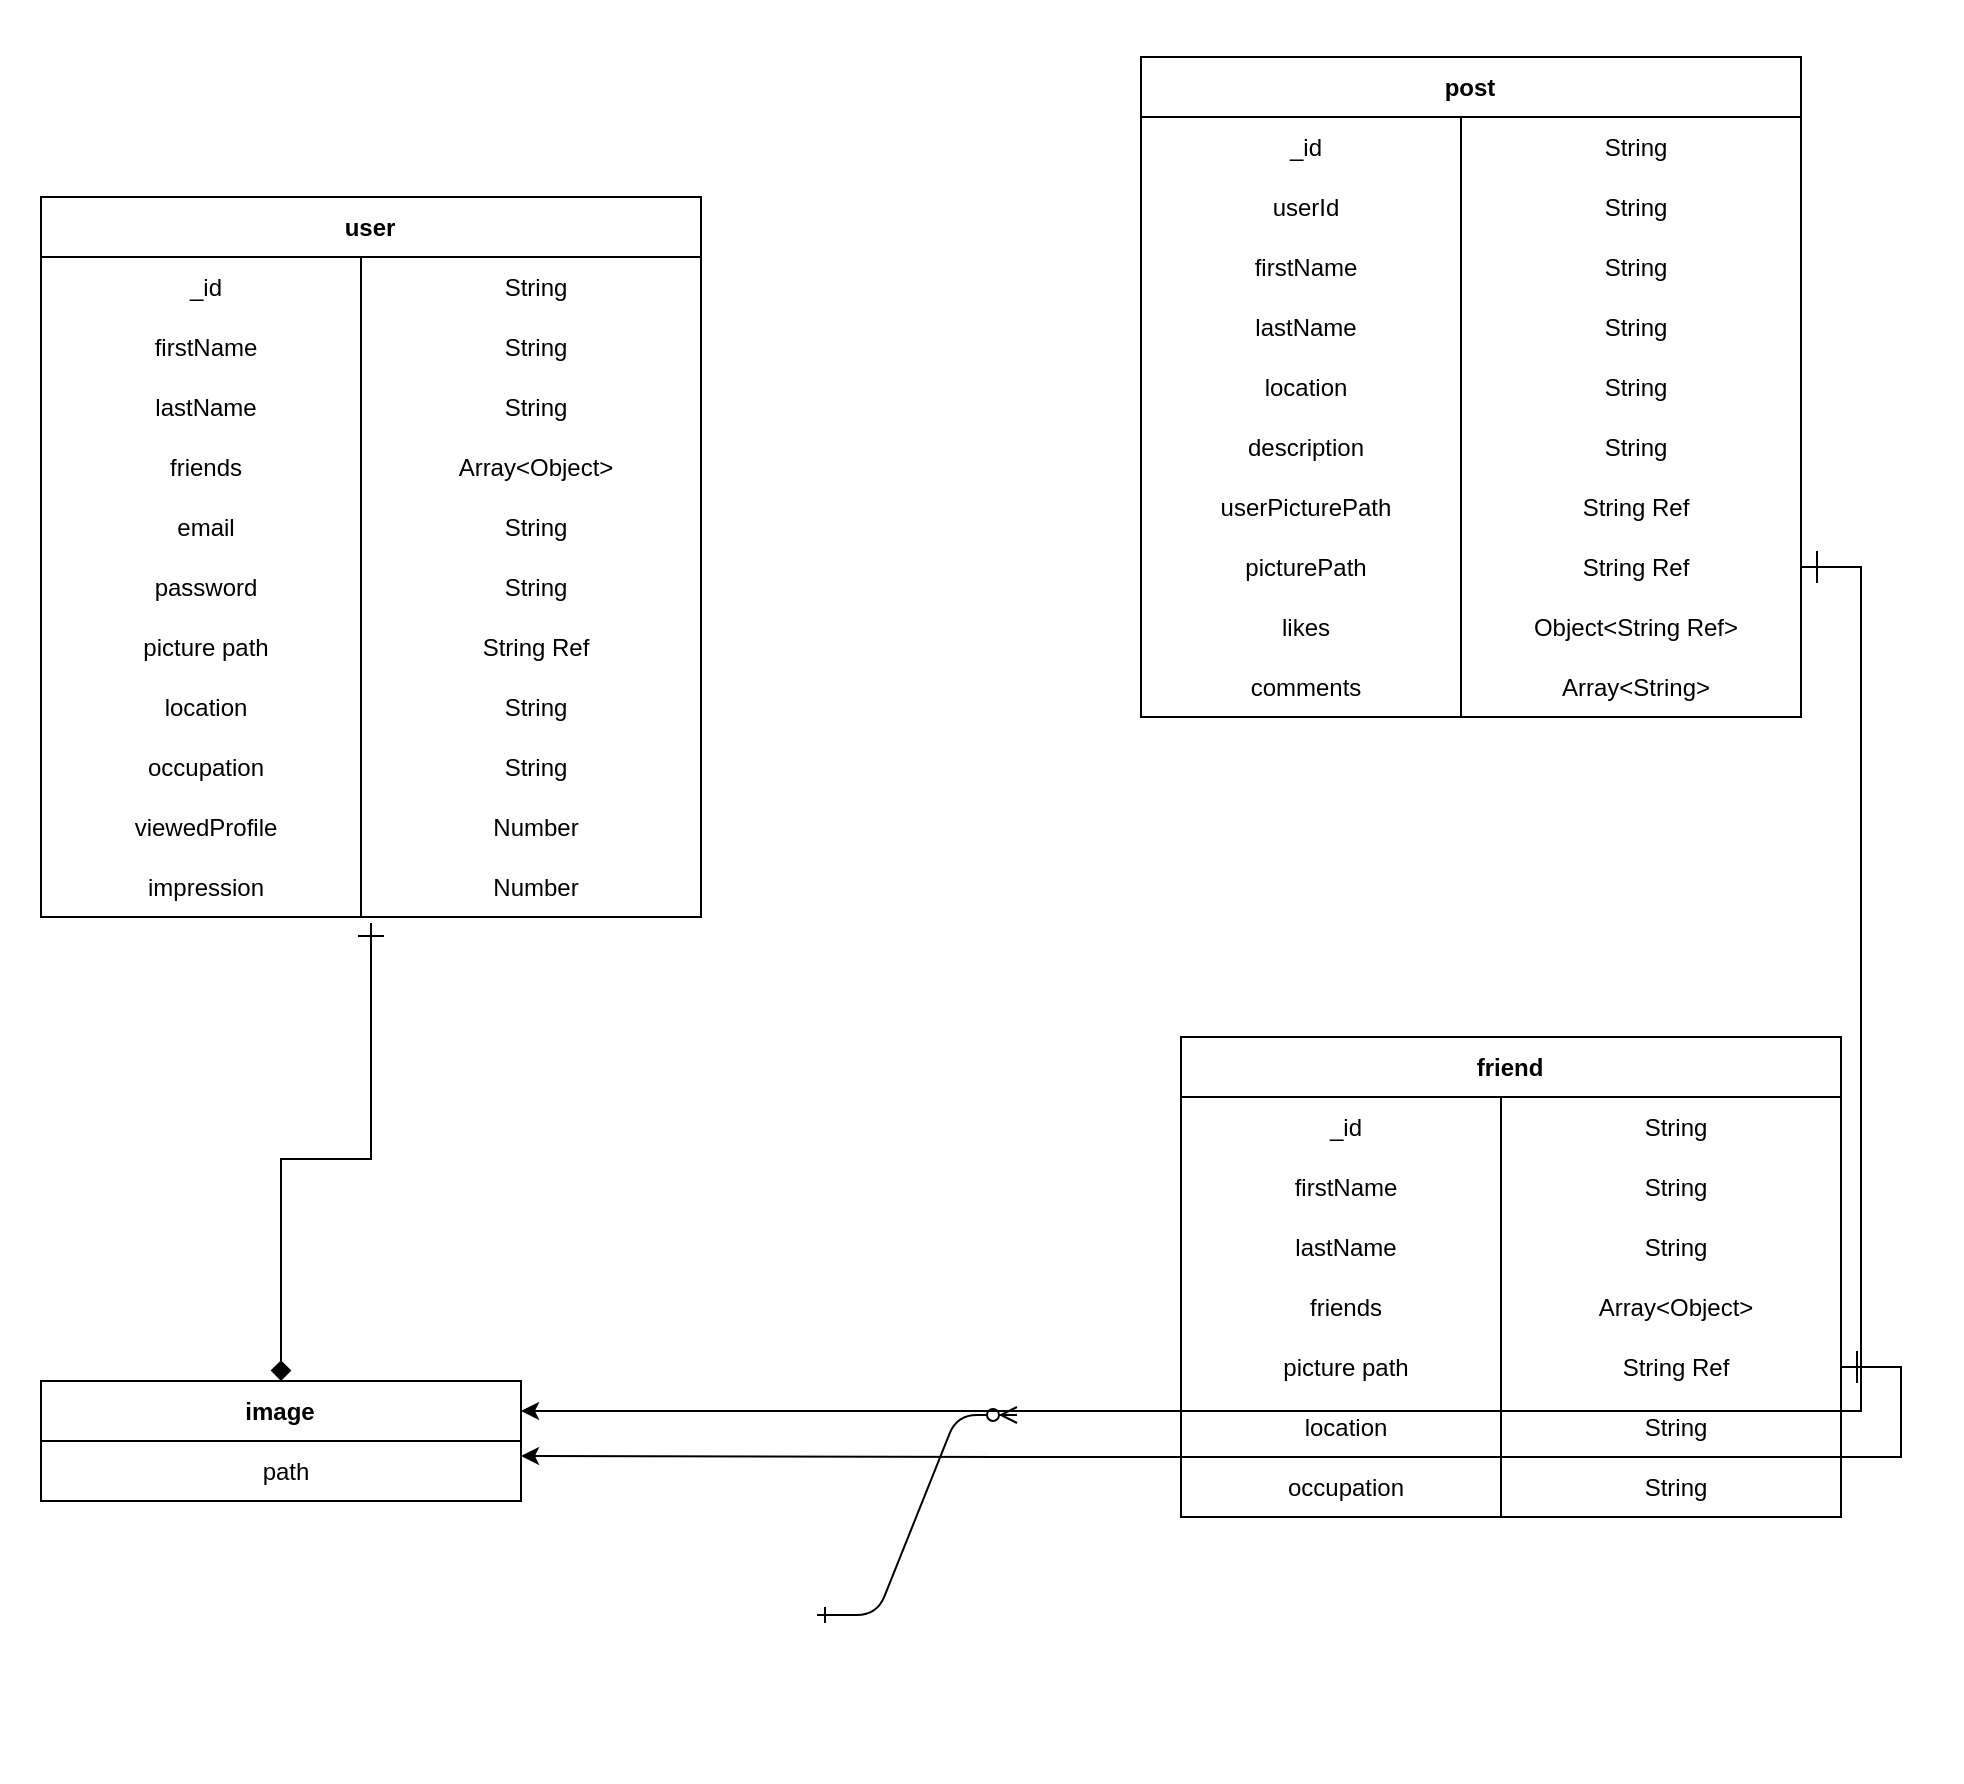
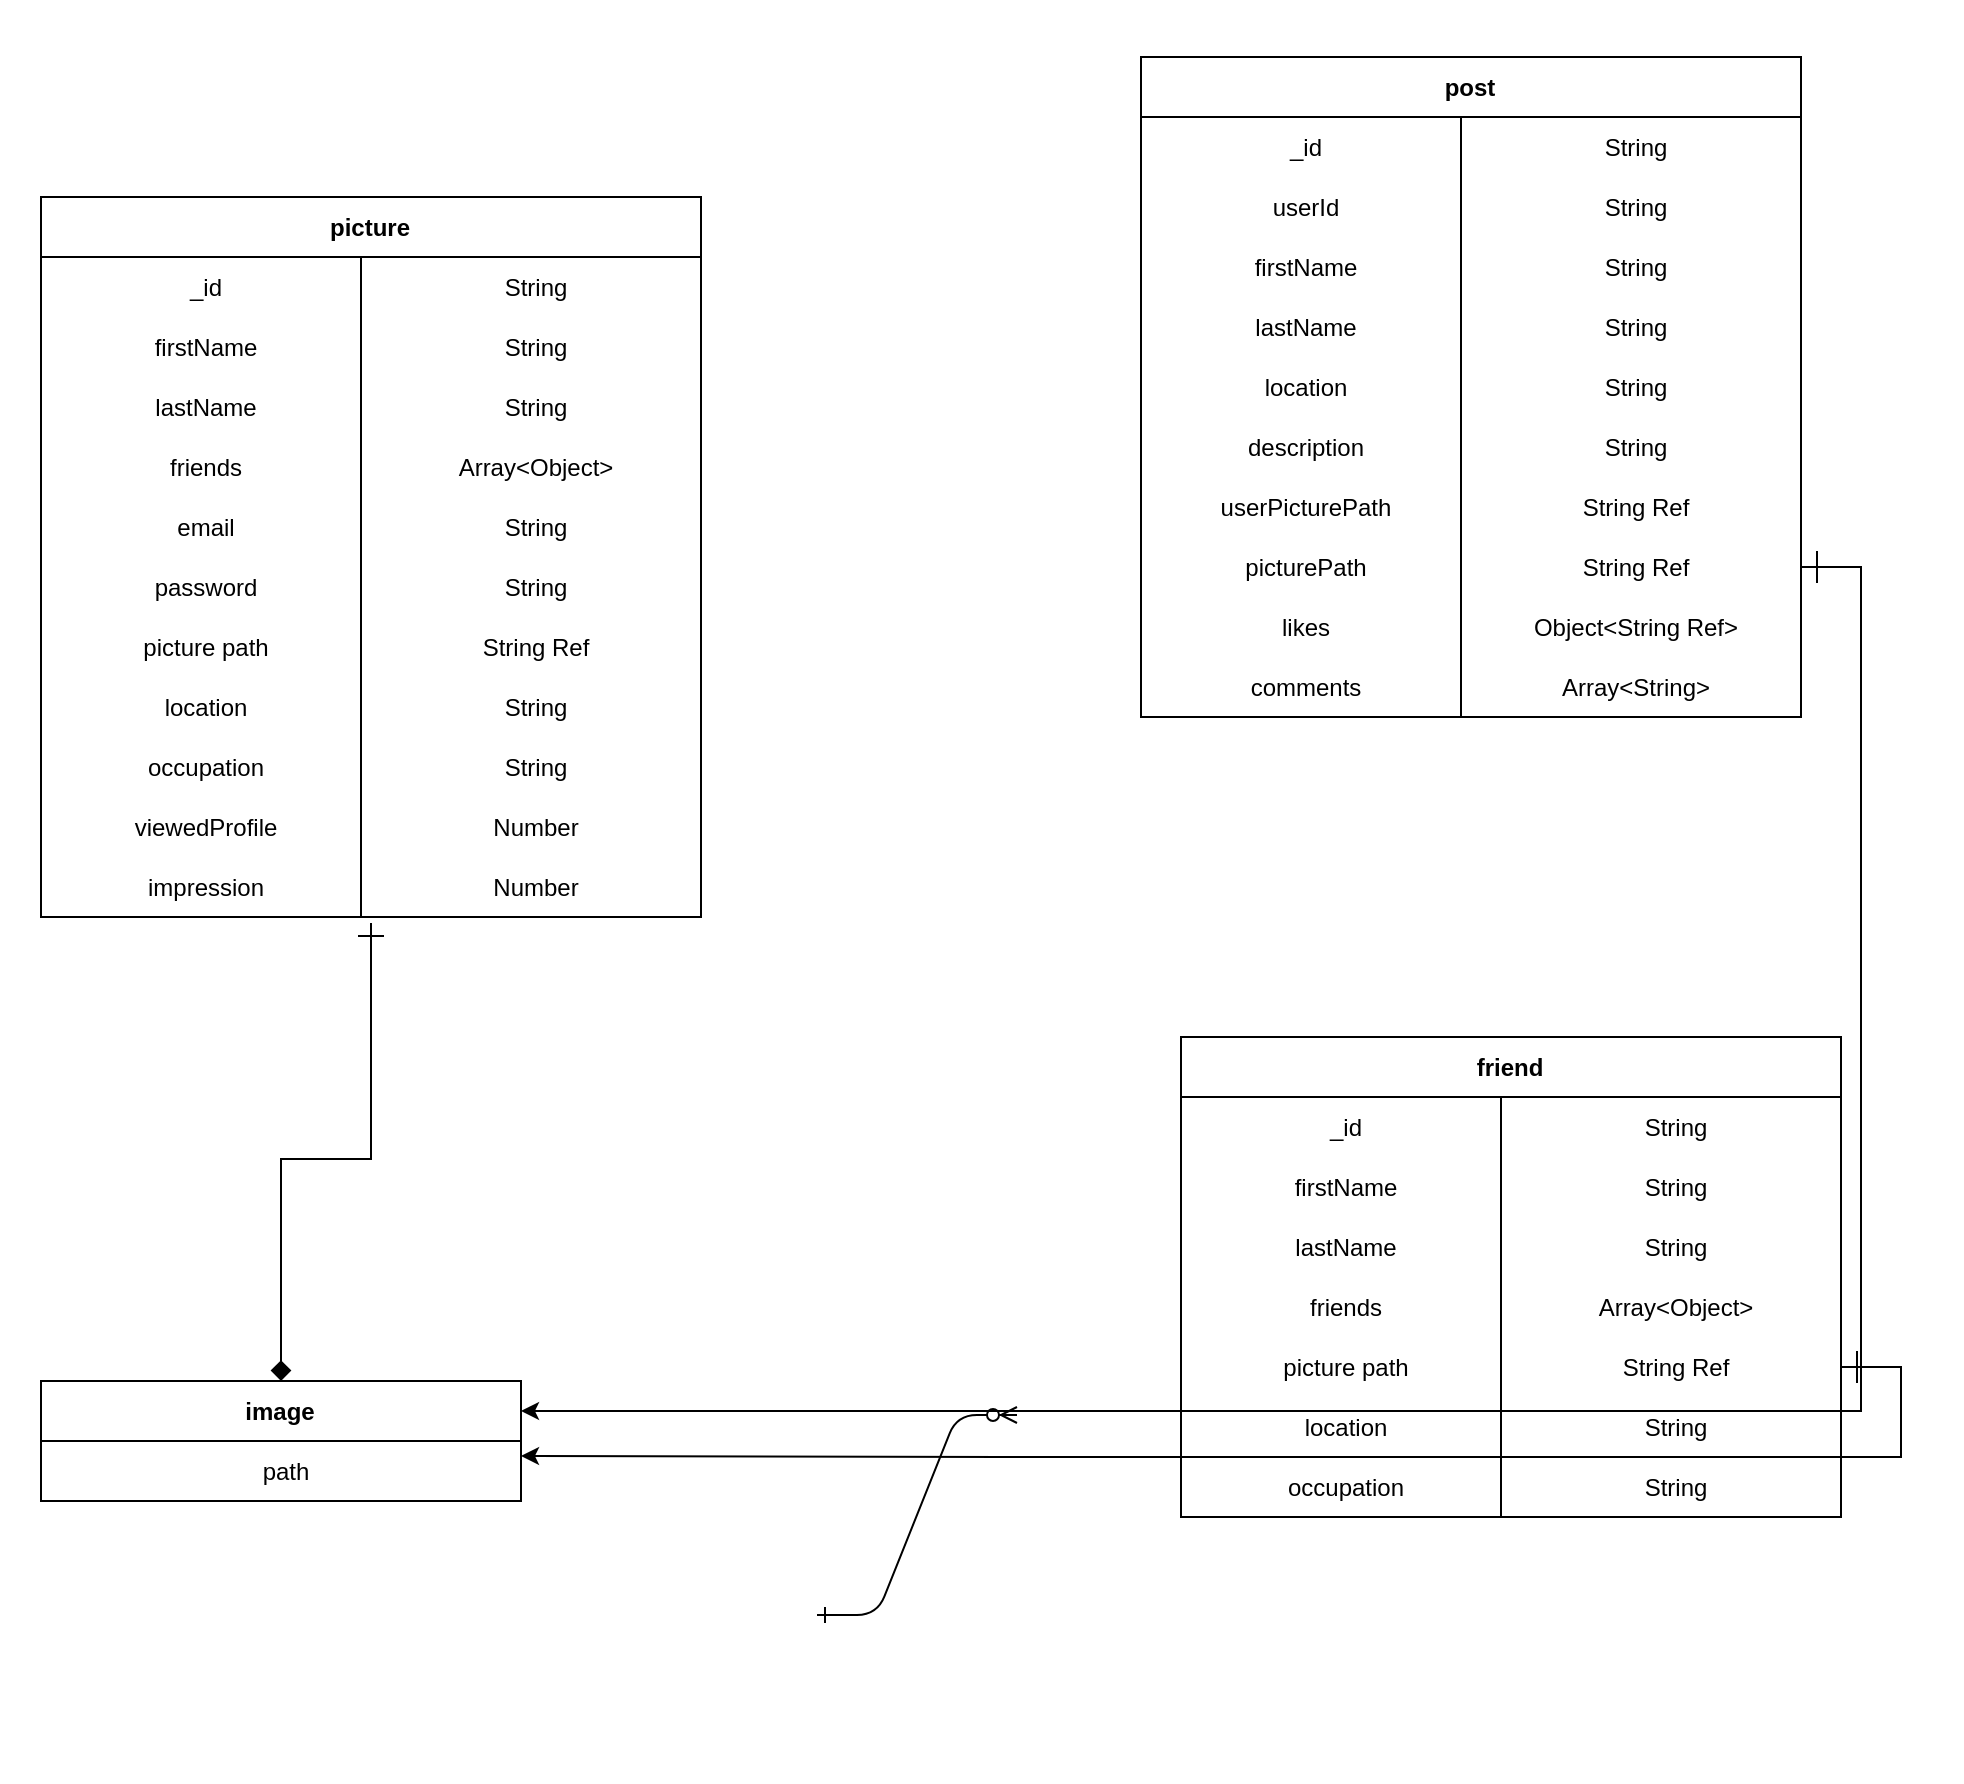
node "user": label "user" -> "picture"
